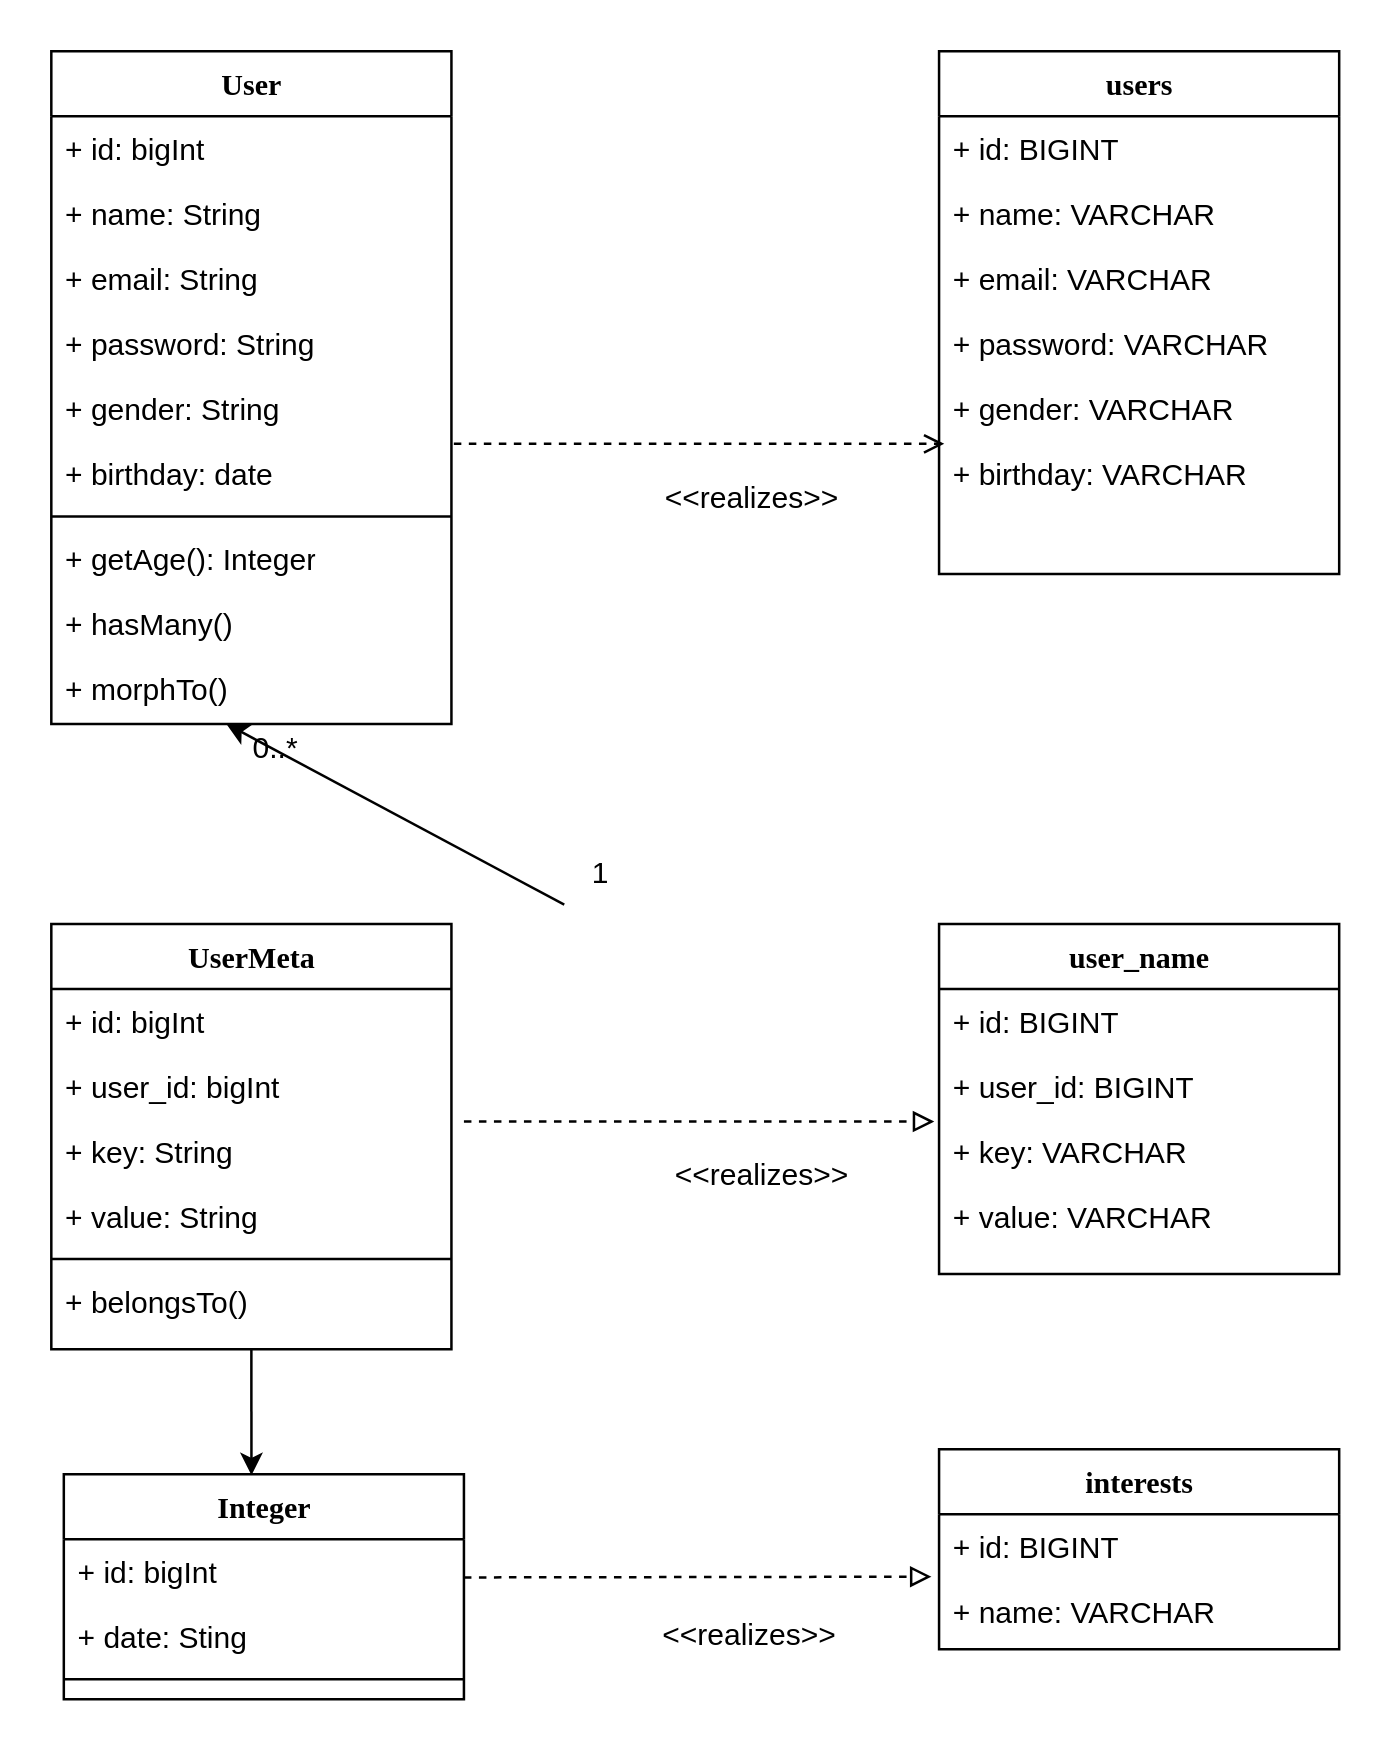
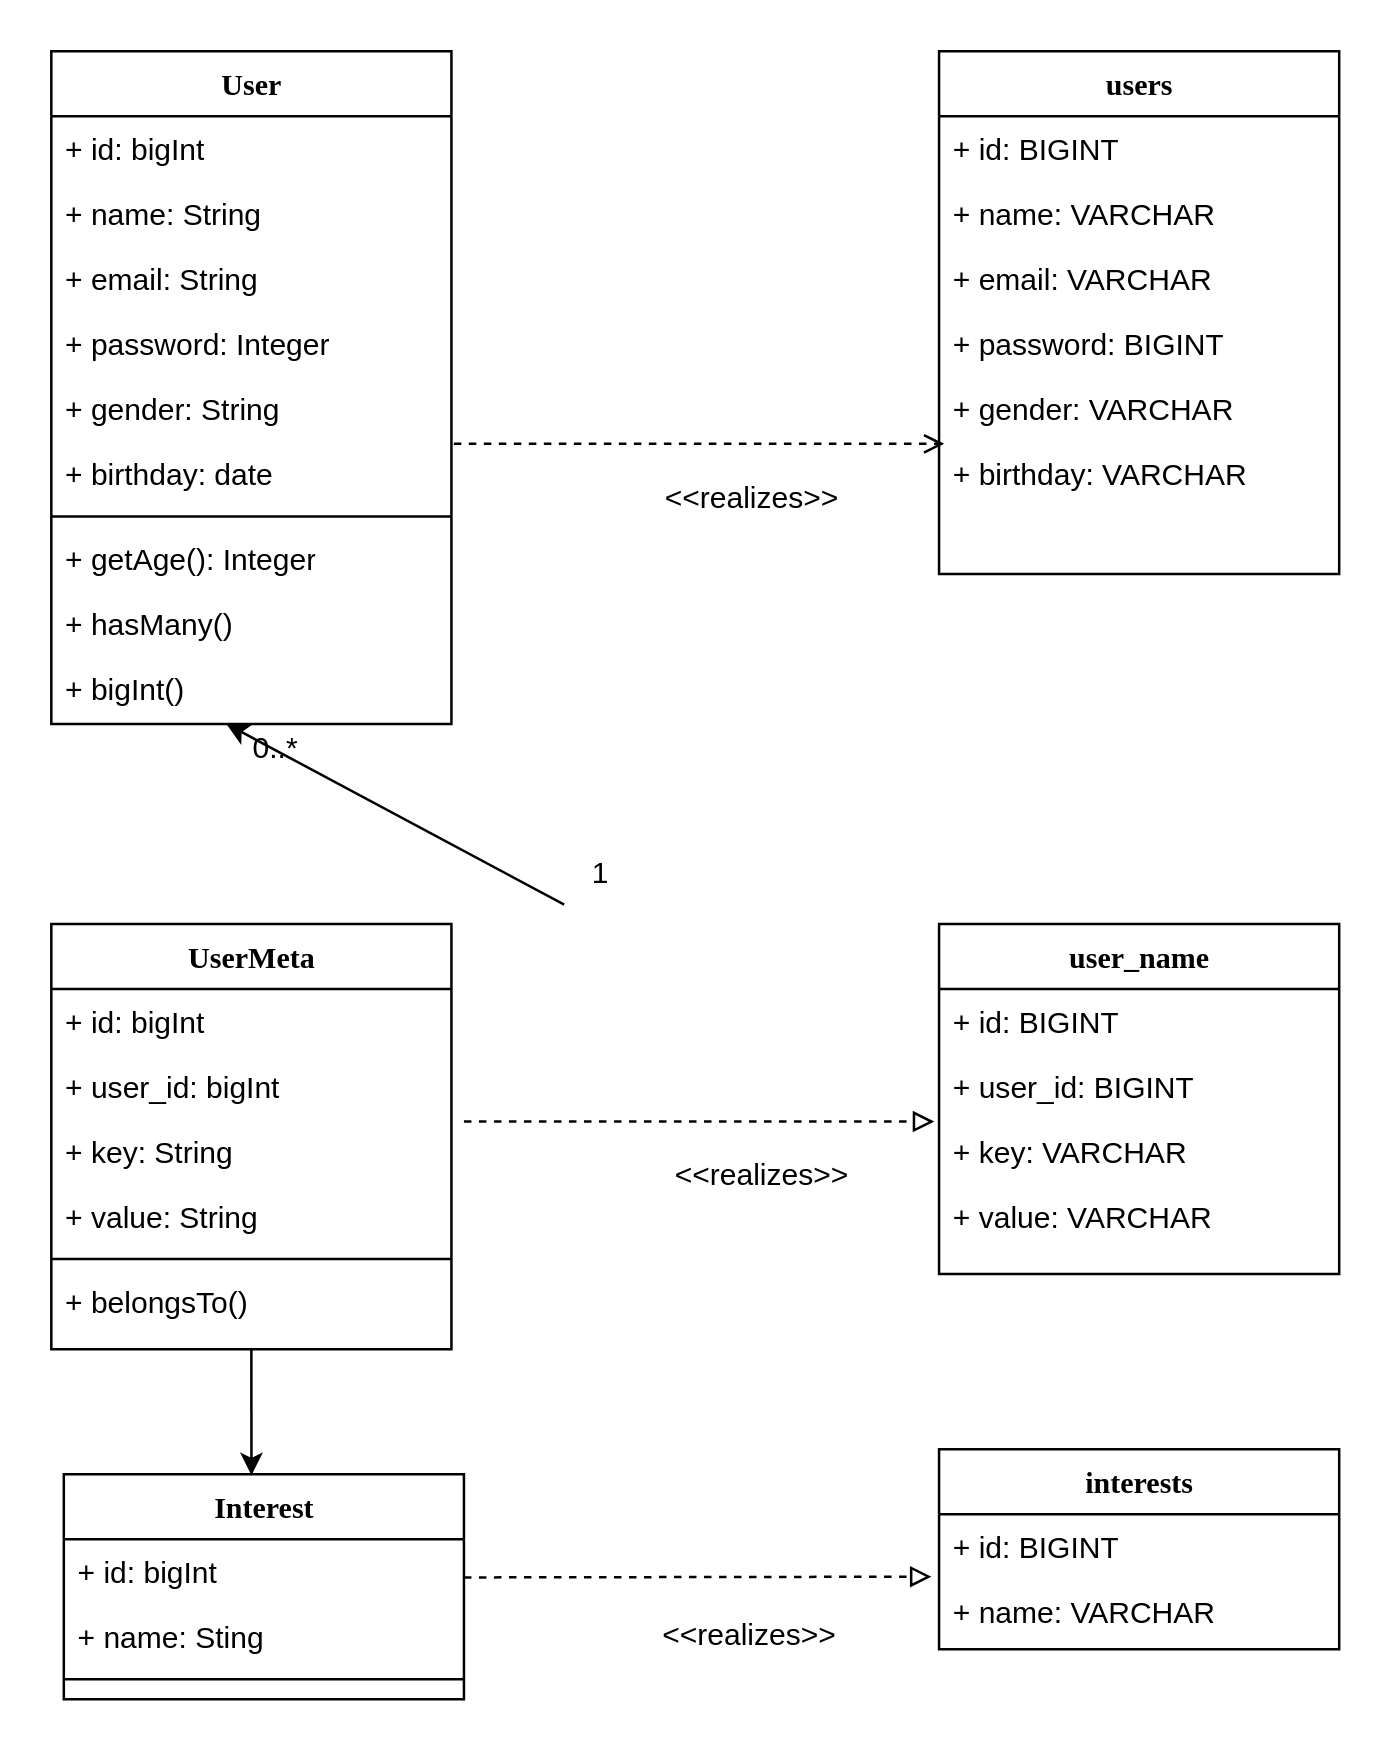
node "+ password: String": label "+ password: String" -> "+ password: Integer"
node "+ password: VARCHAR": label "+ password: VARCHAR" -> "+ password: BIGINT"
node "+ morphTo()": label "+ morphTo()" -> "+ bigInt()"
node "Integer": label "Integer" -> "Interest"
node "+ date: Sting": label "+ date: Sting" -> "+ name: Sting"
